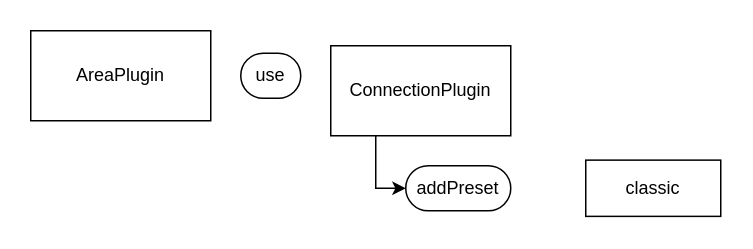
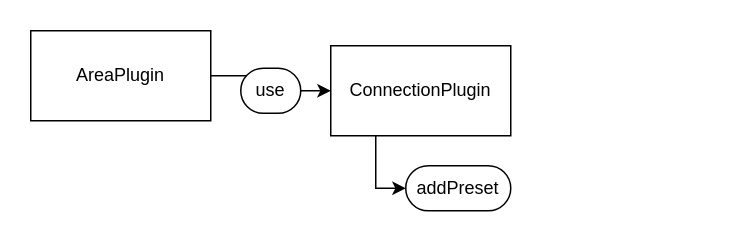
node "use": moved (271, 76) -> (271, 91)
edge "AreaPlugin" -> "ConnectionPlugin": added
node "classic": removed
